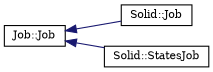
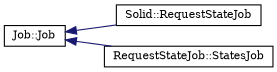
node "Solid::Job": label "Solid::Job" -> "Solid::RequestStateJob"
node "Solid::StatesJob": label "Solid::StatesJob" -> "RequestStateJob::StatesJob"
